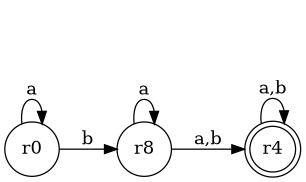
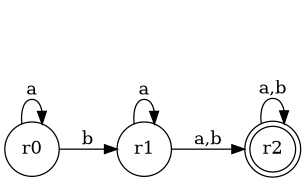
node "r8": label "r8" -> "r1"
node "r4": label "r4" -> "r2"
